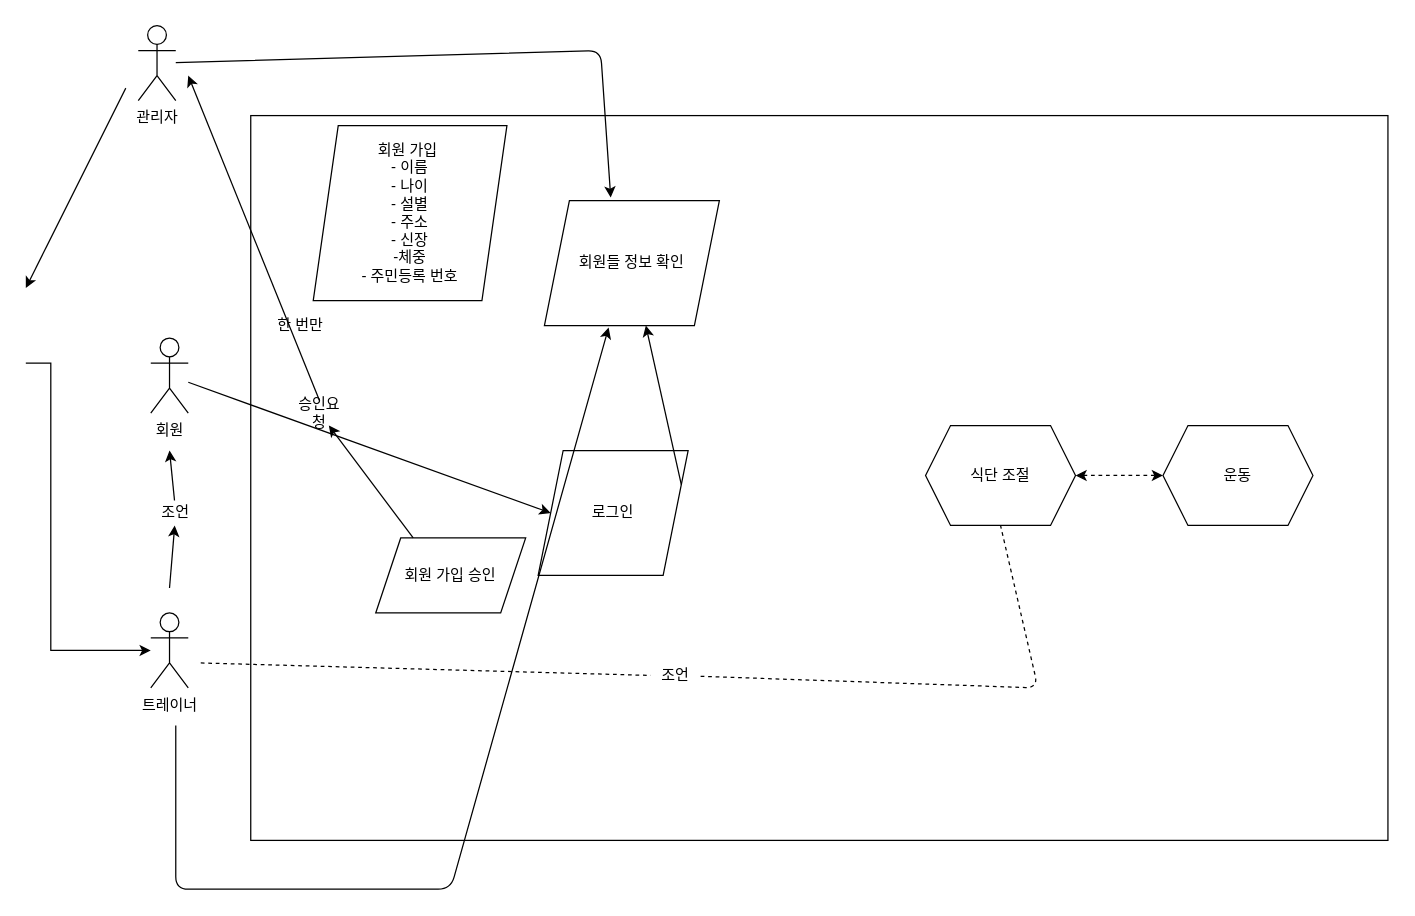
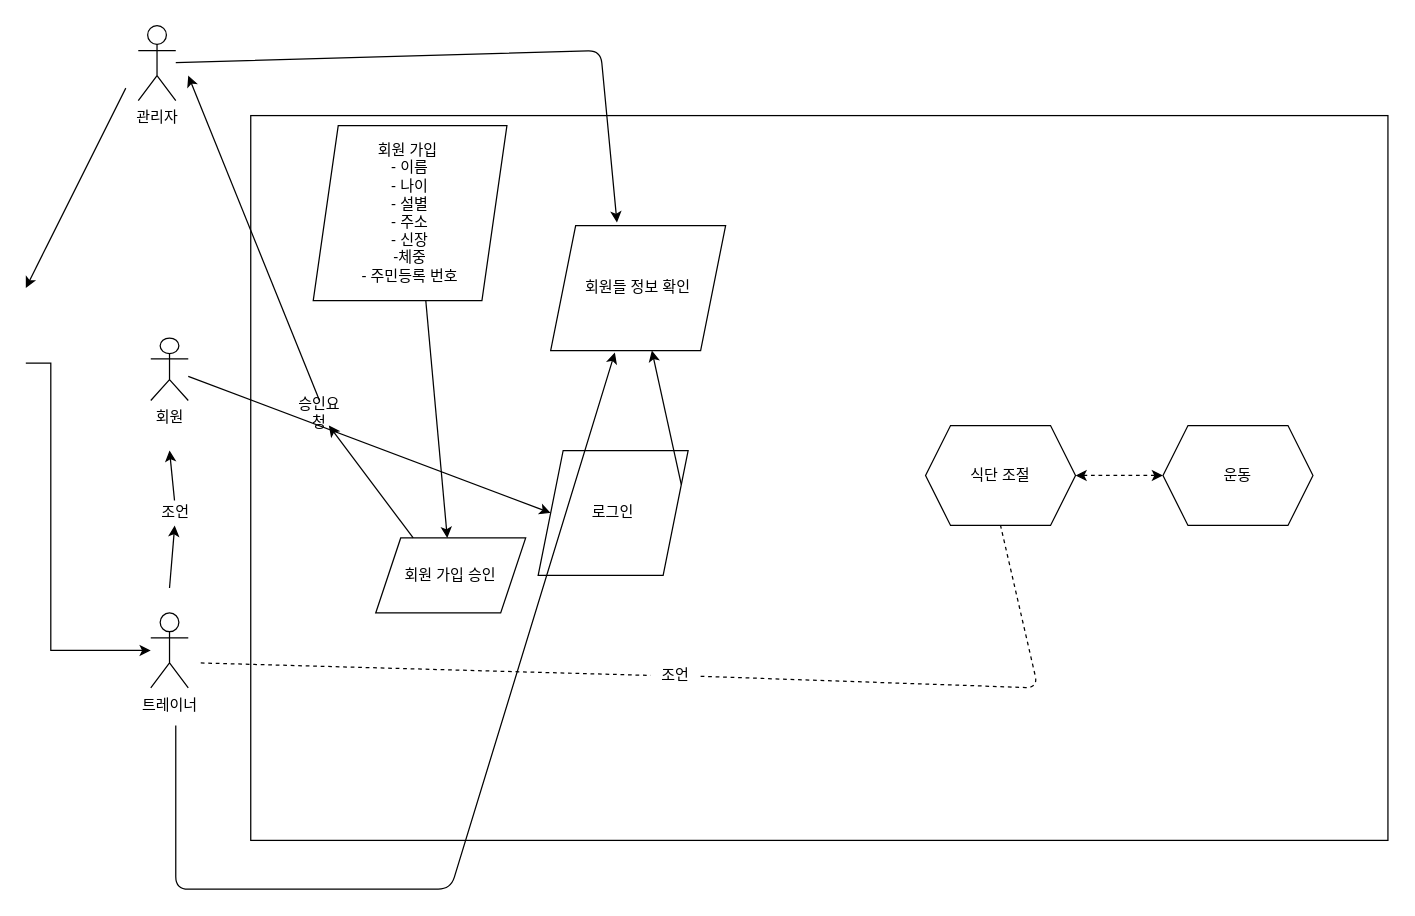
node "회원들 정보 확인": moved (632, 263) -> (638, 288)
node "한 번만": removed
node "회원": size 38x75 -> 38x63
edge "회원 가입 - 이름 - 나이 - 설별 - 주소 - 신장 -체중 - 주민등록 번호" -> "회원 가입 승인": added
